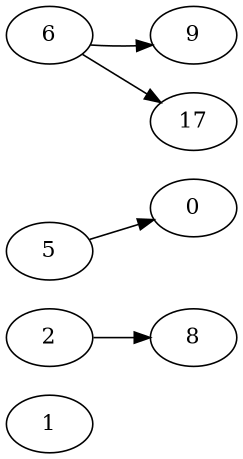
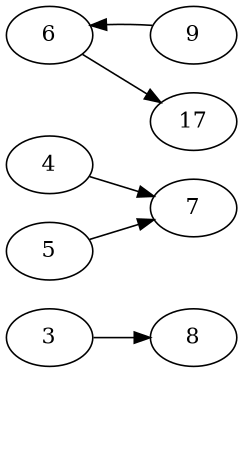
edge "6" -> "9": reversed
node "4": added
node "0": label "0" -> "7"
node "2": label "2" -> "3"
node "1": removed
